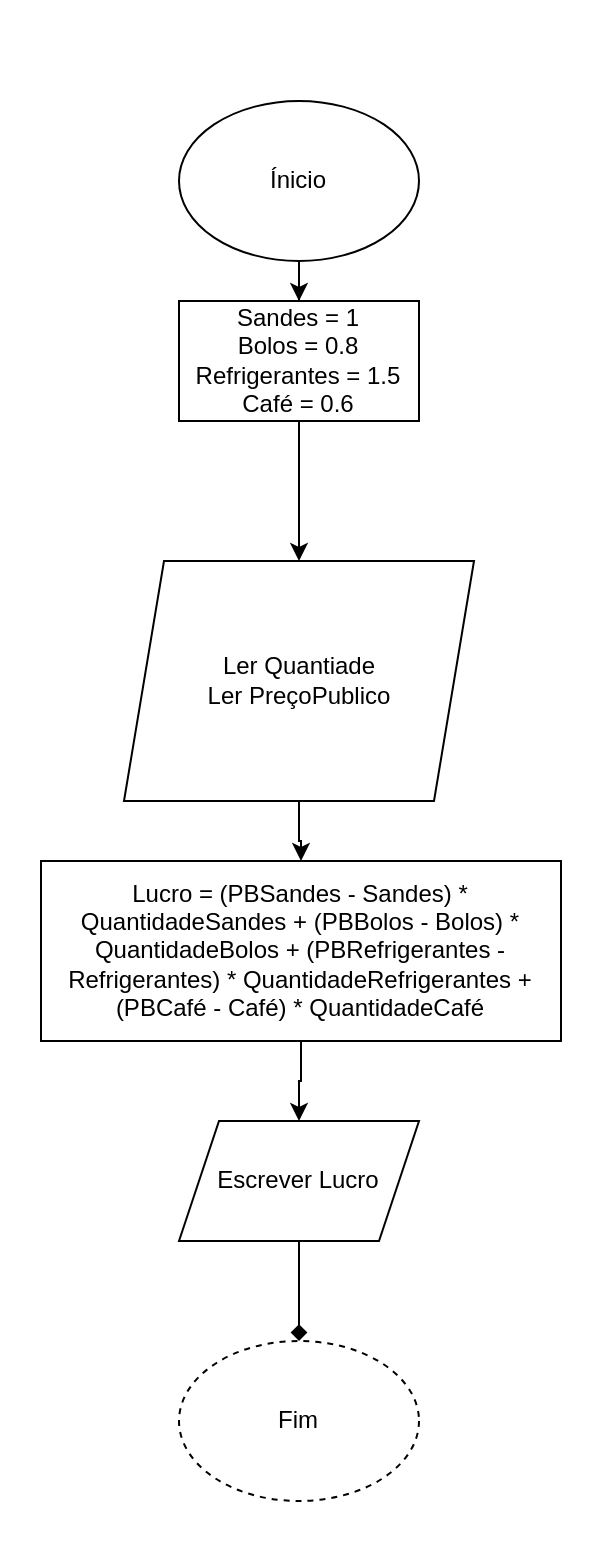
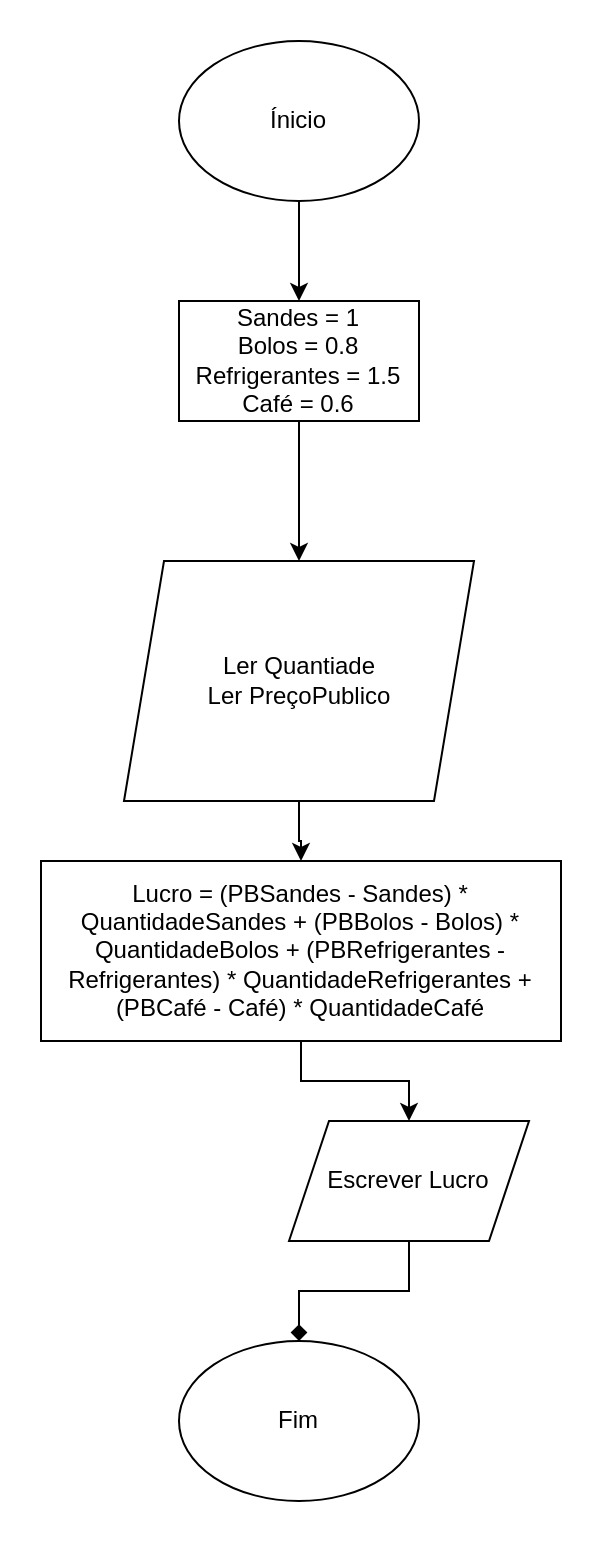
node "Ínicio": moved (299, 181) -> (299, 121)
node "Escrever Lucro": moved (299, 1181) -> (409, 1181)
node "Fim": style dashed -> solid
